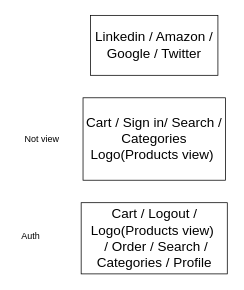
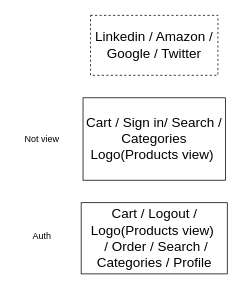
node "Linkedin / Amazon / Google / Twitter": style solid -> dashed
node "Auth": moved (30, 237) -> (42, 237)
